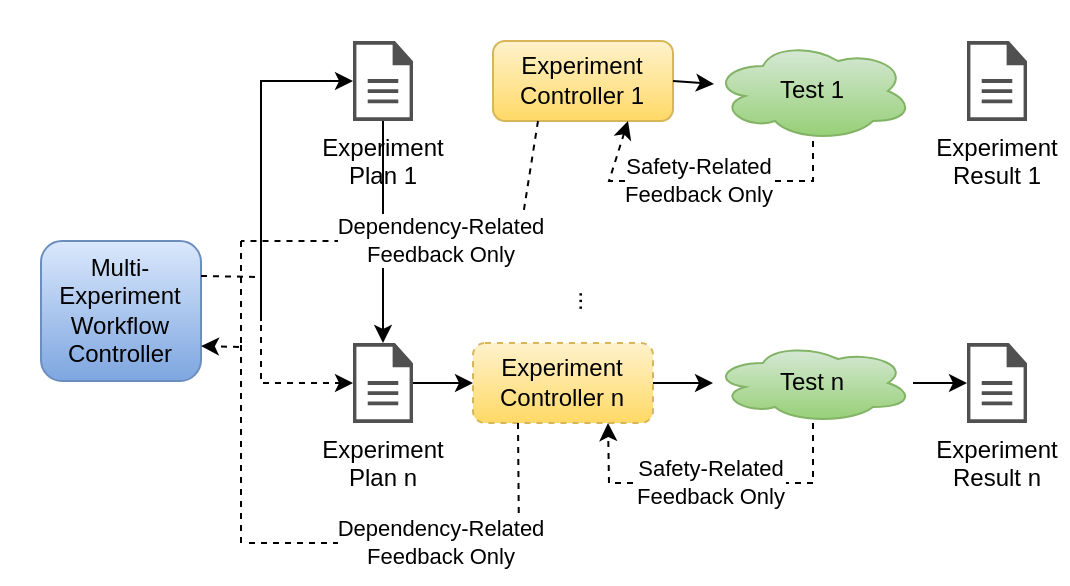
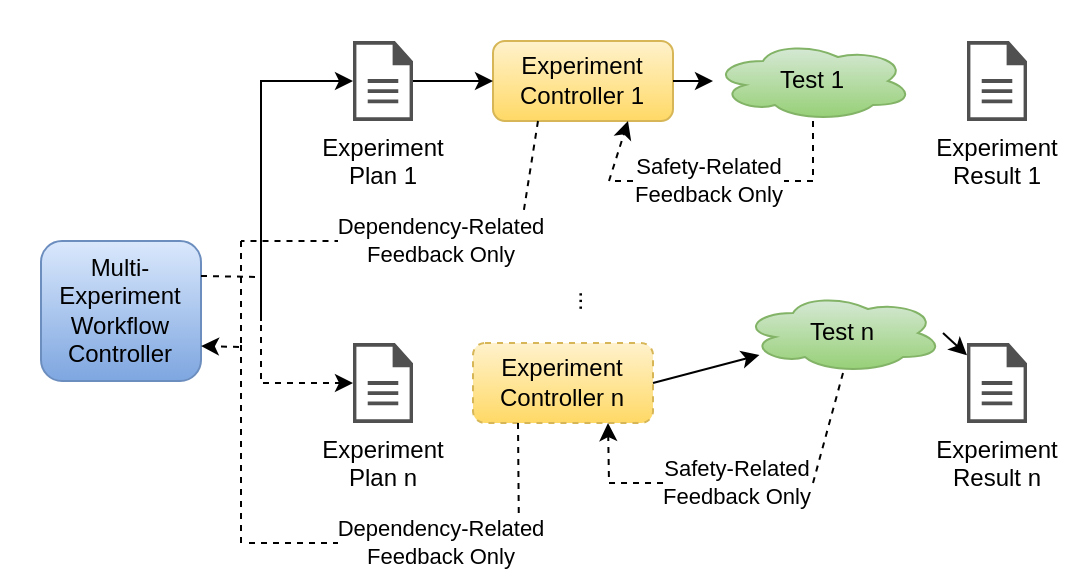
node "Test 1": size 200x100 -> 200x80
edge "Experiment Plan 1" -> "Experiment Plan n": now "Experiment Plan 1" -> "Experiment Controller 1"
edge "Experiment Plan n" -> "Experiment Controller n": removed
node "Test n": moved (813, 383) -> (843, 333)
